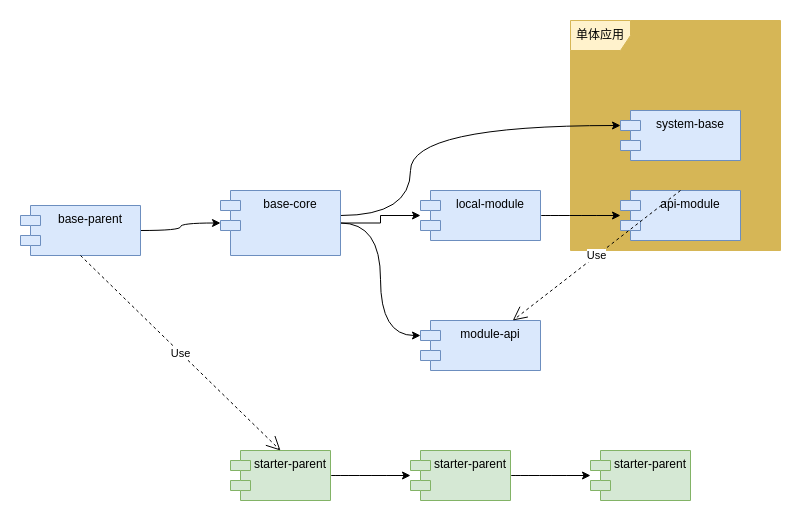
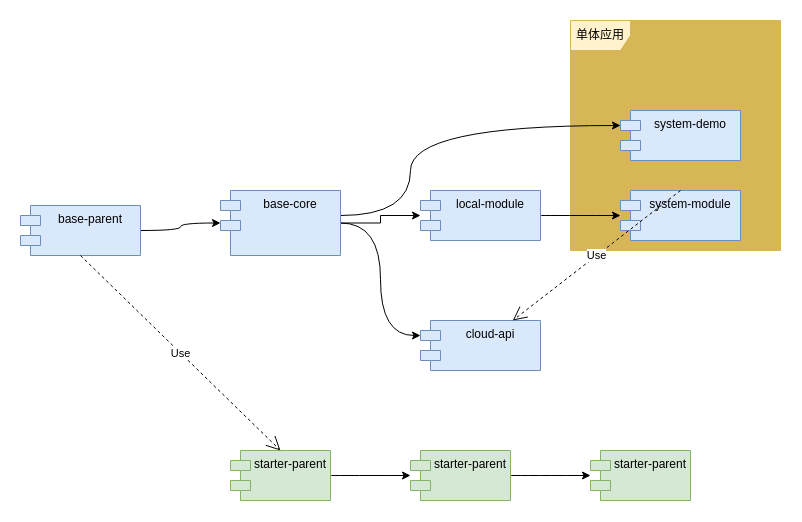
node "system-base": label "system-base" -> "system-demo"
node "api-module": label "api-module" -> "system-module"
node "module-api": label "module-api" -> "cloud-api"
